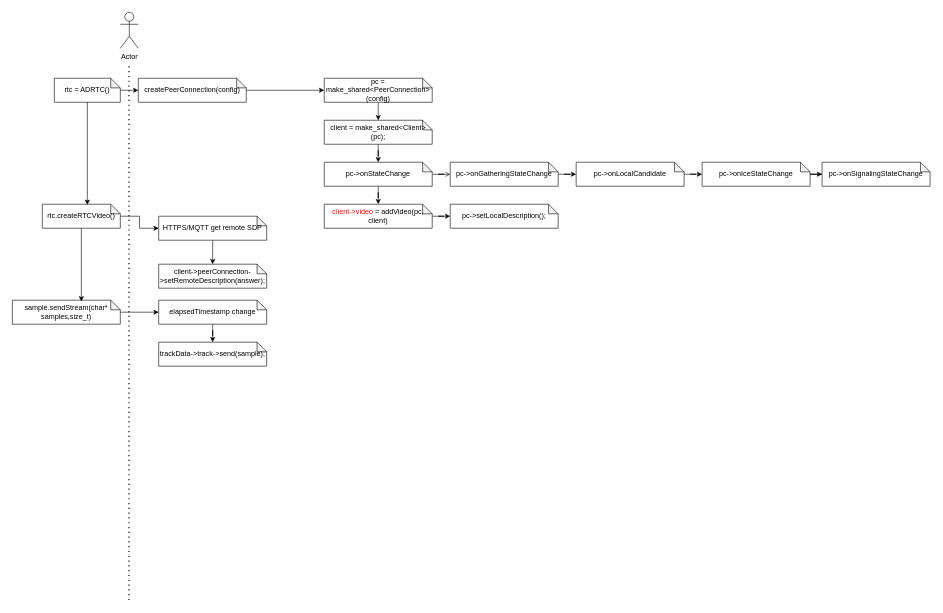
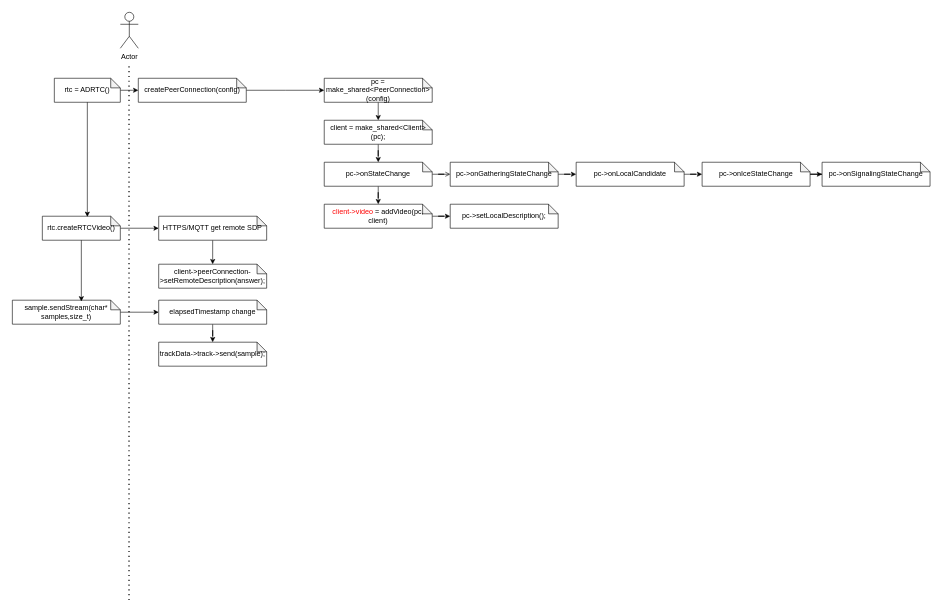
node "rtc.createRTCVideo()": moved (81, 216) -> (81, 228)
